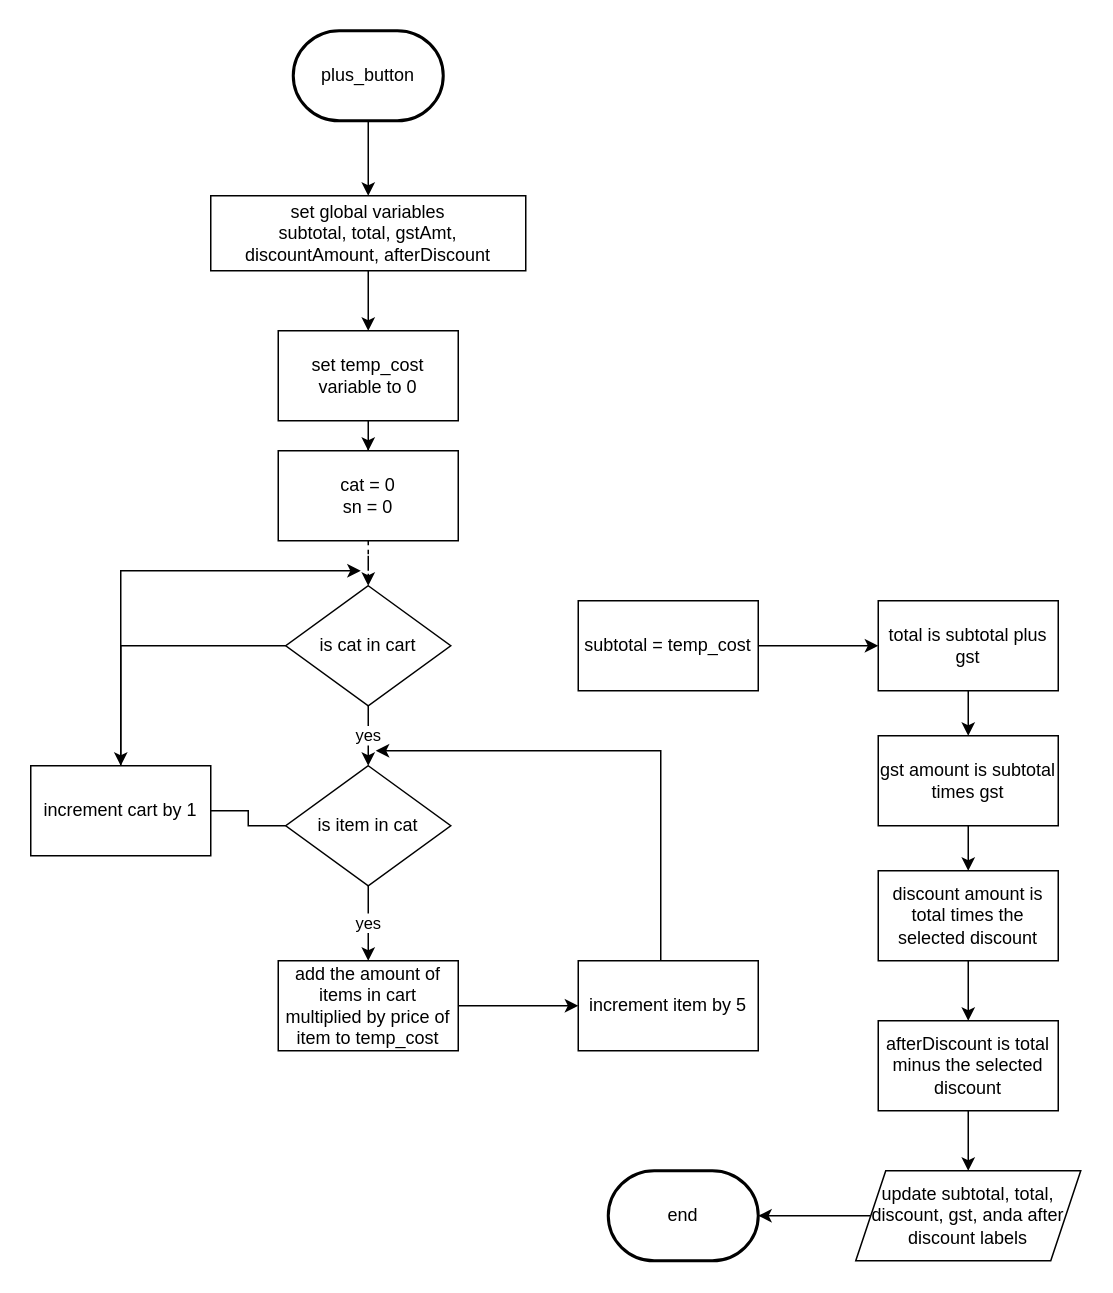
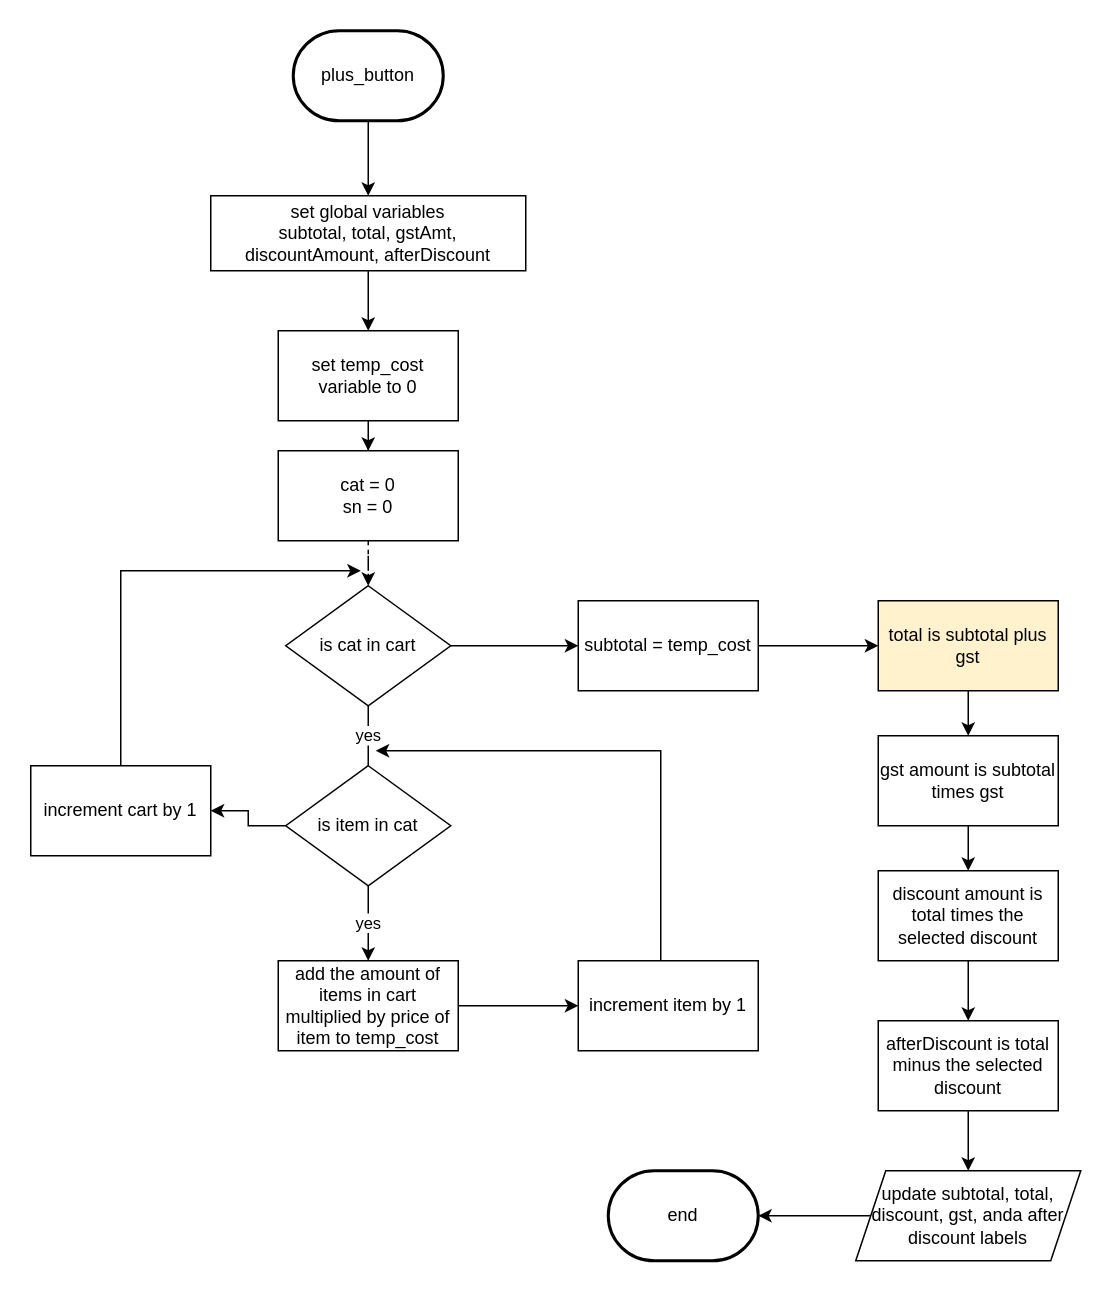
edge "is cat in cart" -> "increment cart by 1": now "is cat in cart" -> "subtotal = temp_cost"
node "total is subtotal plus gst": fillcolor #ffffff -> #fff2cc
edge "is cat in cart" -> "is item in cat": arrowhead classic -> none
edge "increment cart by 1" -- "is item in cat": arrowhead none -> classic
node "increment item by 5": label "increment item by 5" -> "increment item by 1"
